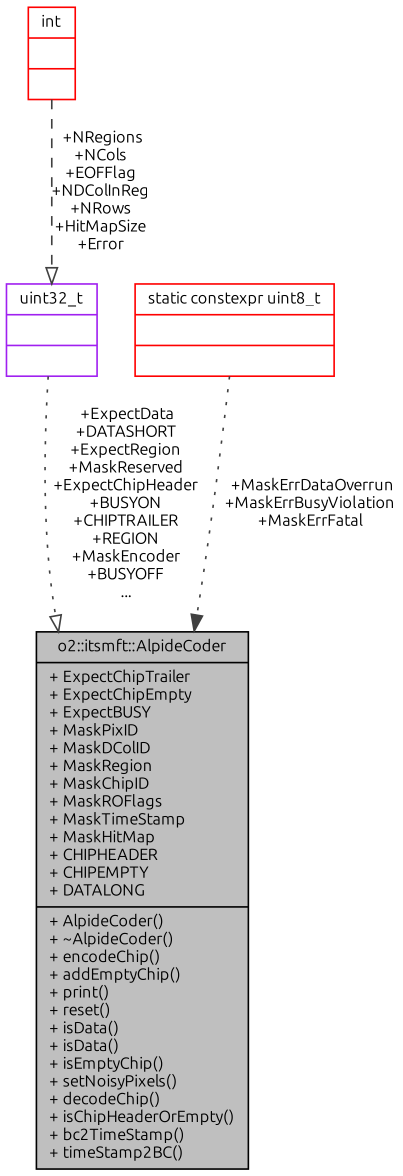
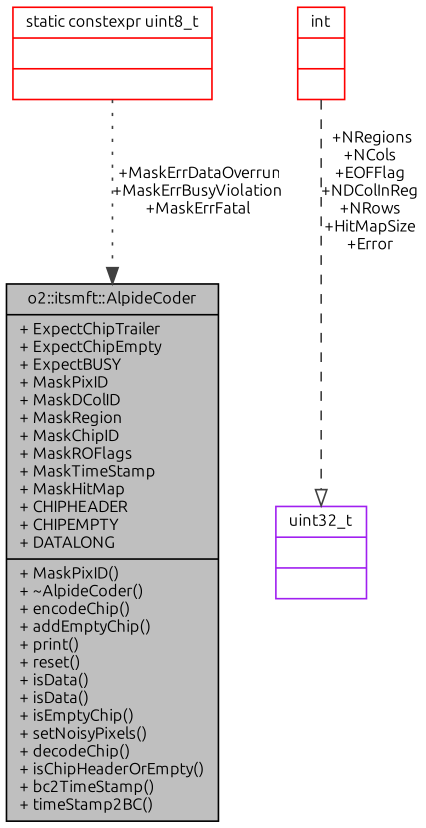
edge "uint32_t" -> "o2::itsmft::AlpideCoder": removed, label "+ExpectData +DATASHORT +ExpectRegion +MaskReserved +ExpectChipHeader +BUSYON +CHIPTRAILER +REGION +MaskEncoder +BUSYOFF ..."
node "o2::itsmft::AlpideCoder": text "+ AlpideCoder()" -> "+ MaskPixID()"
